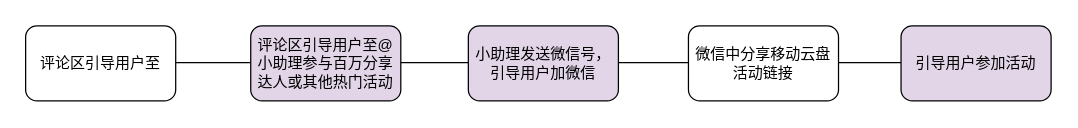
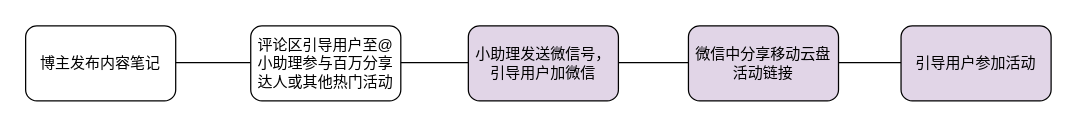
node "评论区引导用户至": label "评论区引导用户至" -> "博主发布内容笔记"
node "评论区引导用户至@小助理参与百万分享达人或其他热门活动": fillcolor #e1d5e7 -> #ffffff
node "微信中分享移动云盘活动链接": fillcolor #ffffff -> #e1d5e7
